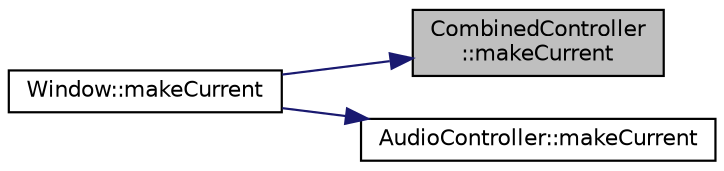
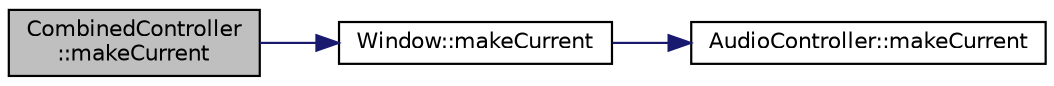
edge "Window::makeCurrent" -> "CombinedController ::makeCurrent": reversed
